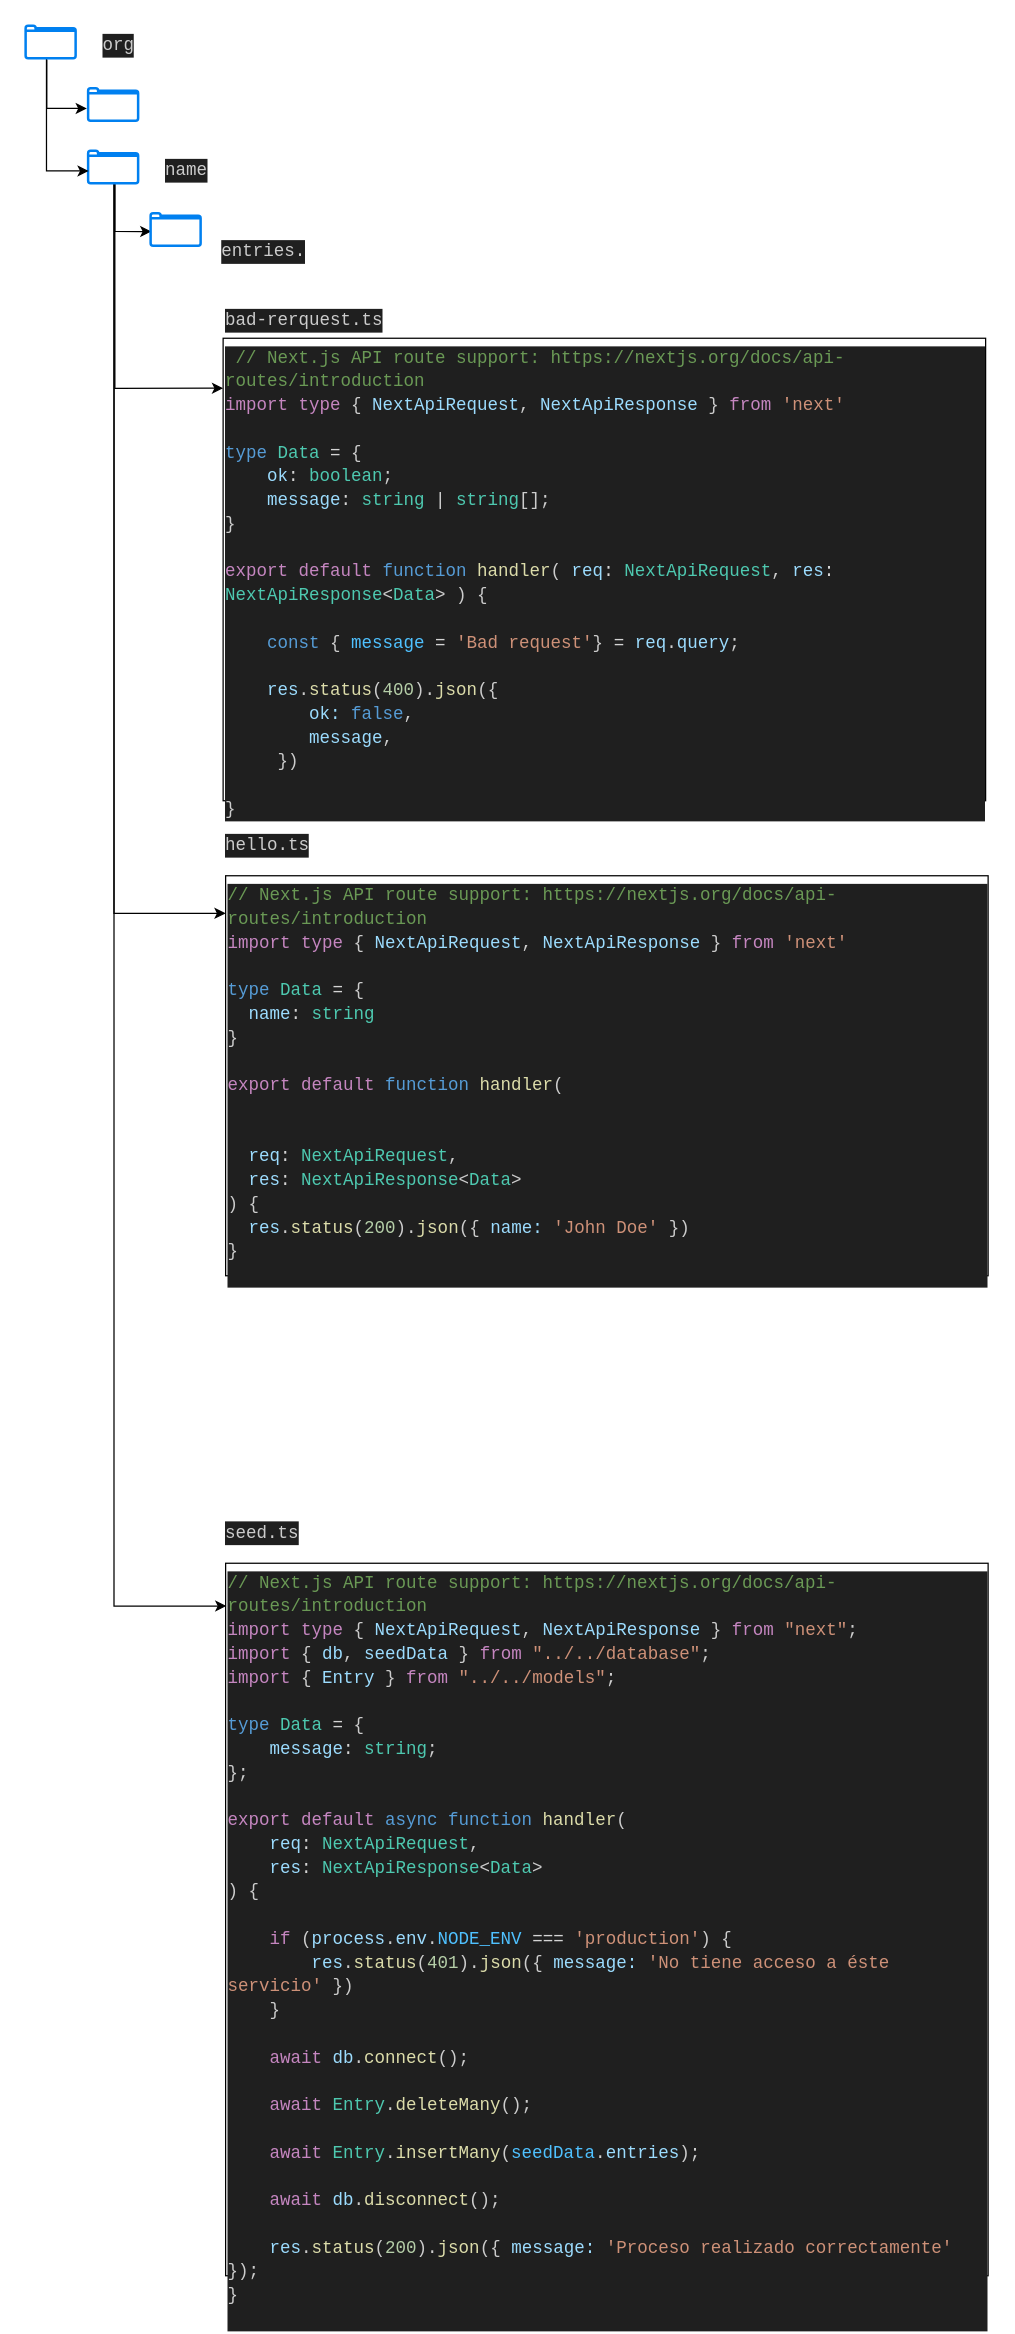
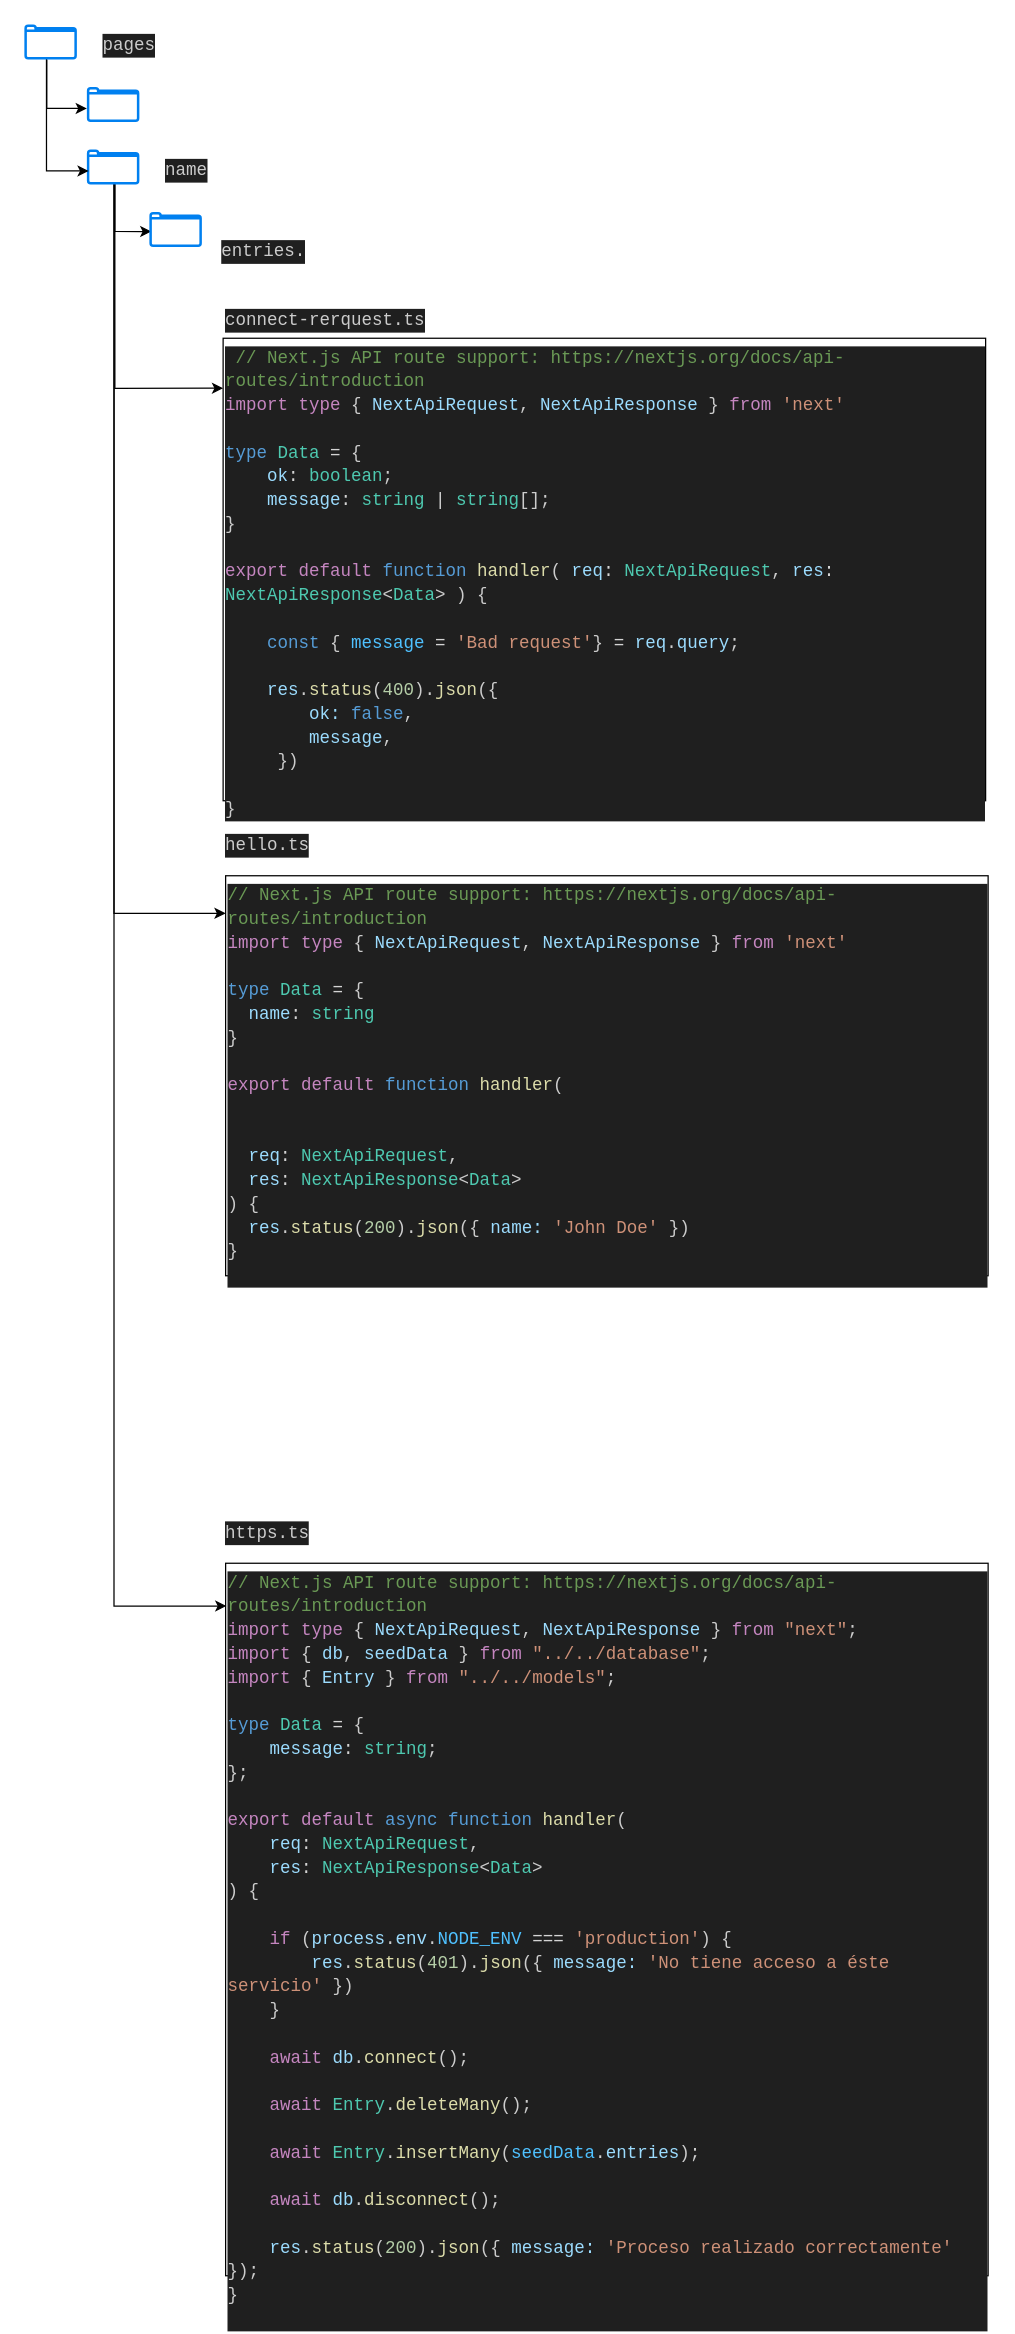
node "org": label "org" -> "pages"
node "bad-rerquest.ts": label "bad-rerquest.ts" -> "connect-rerquest.ts"
node "seed.ts": label "seed.ts" -> "https.ts"
